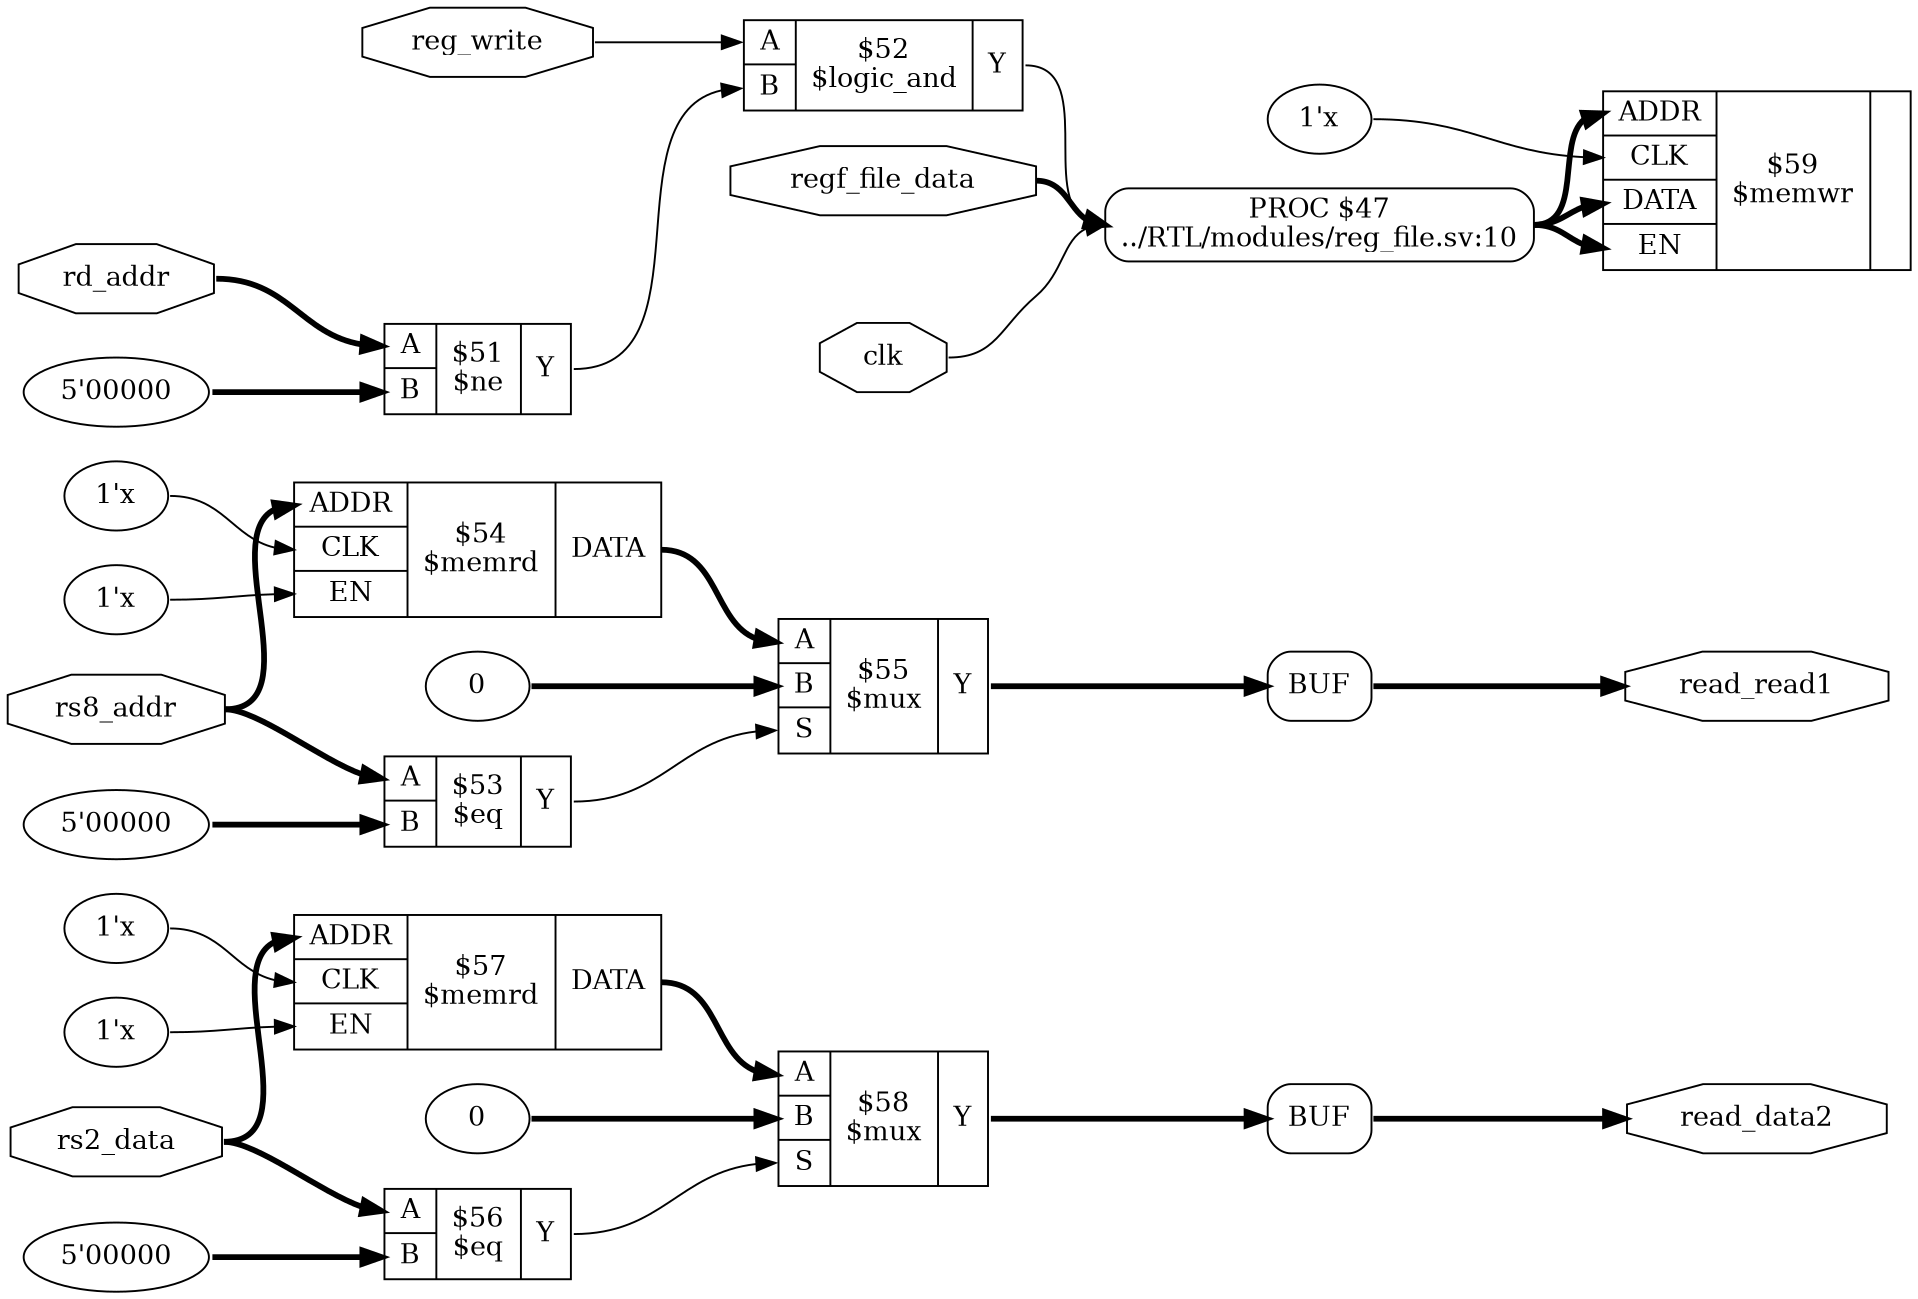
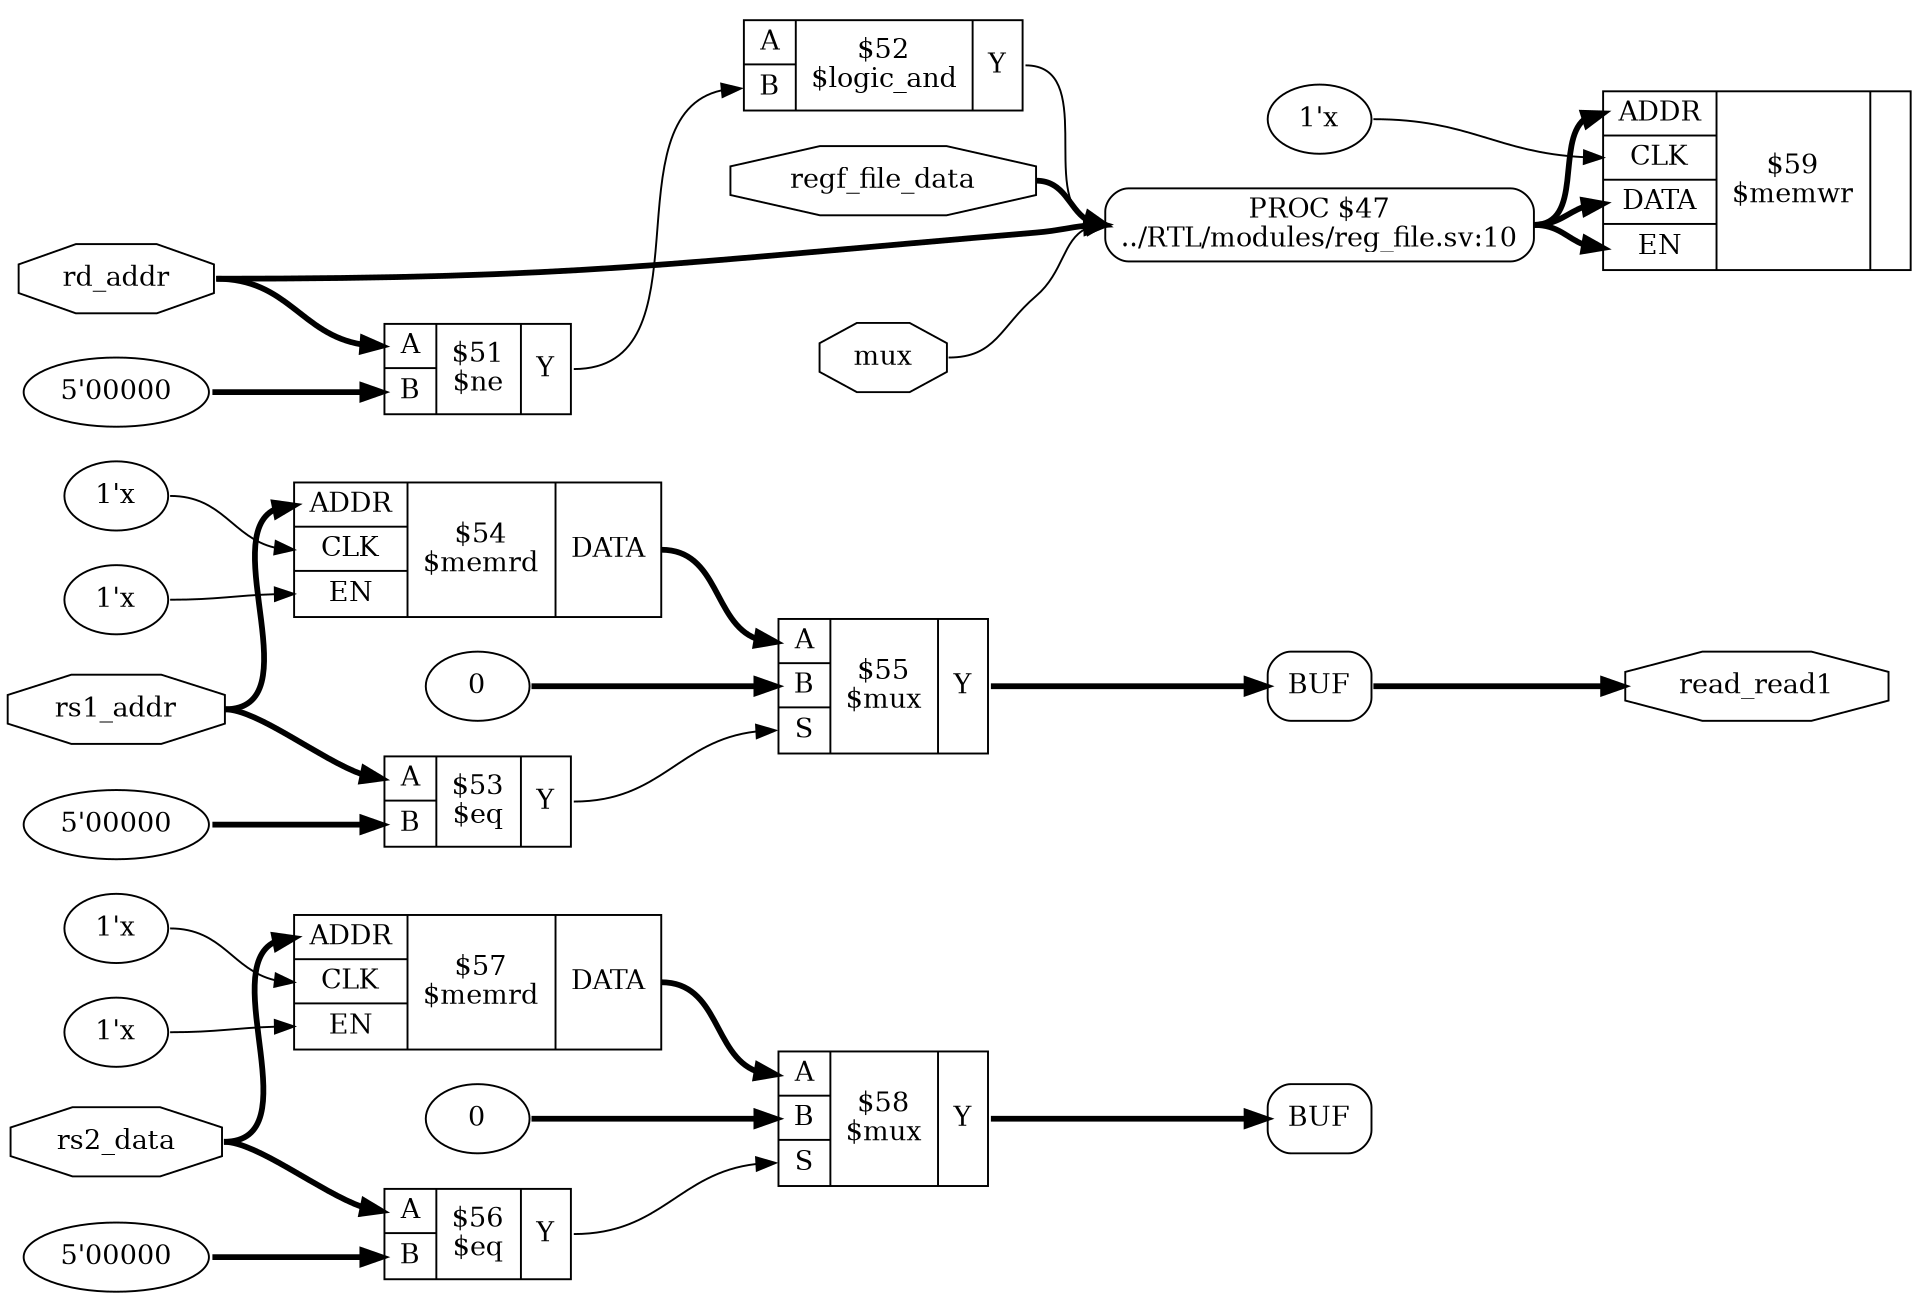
node "reg_write": removed
edge "rd_addr" -> "PROC $47 ../RTL/modules/reg_file.sv:10": added
node "clk": label "clk" -> "mux"
node "rs8_addr": label "rs8_addr" -> "rs1_addr"
node "read_data2": removed
